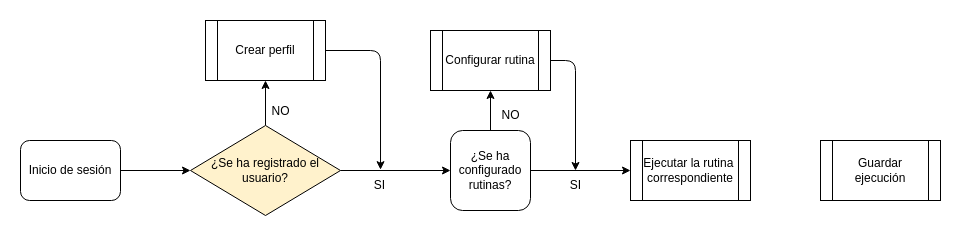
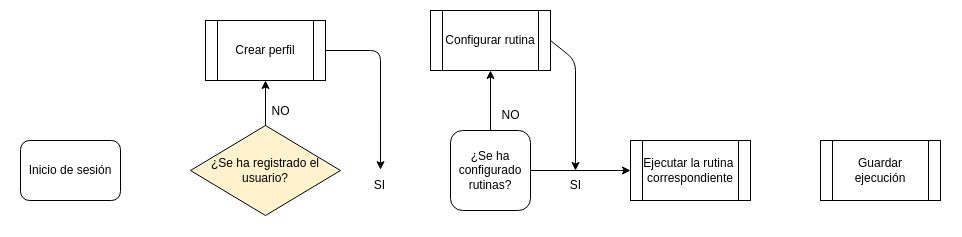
node "Configurar rutina": moved (491, 61) -> (491, 41)
edge "Inicio de sesión" -> "¿Se ha registrado el usuario?": removed
edge "¿Se ha registrado el usuario?" -> "¿Se ha configurado rutinas?": removed
